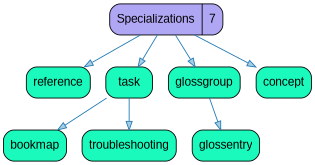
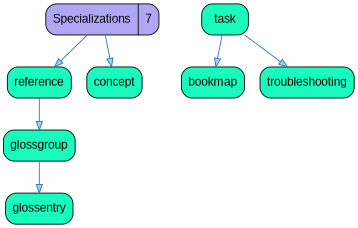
edge "Specializations" -> "task": removed
edge "Specializations" -> "glossgroup": now "reference" -> "glossgroup"
